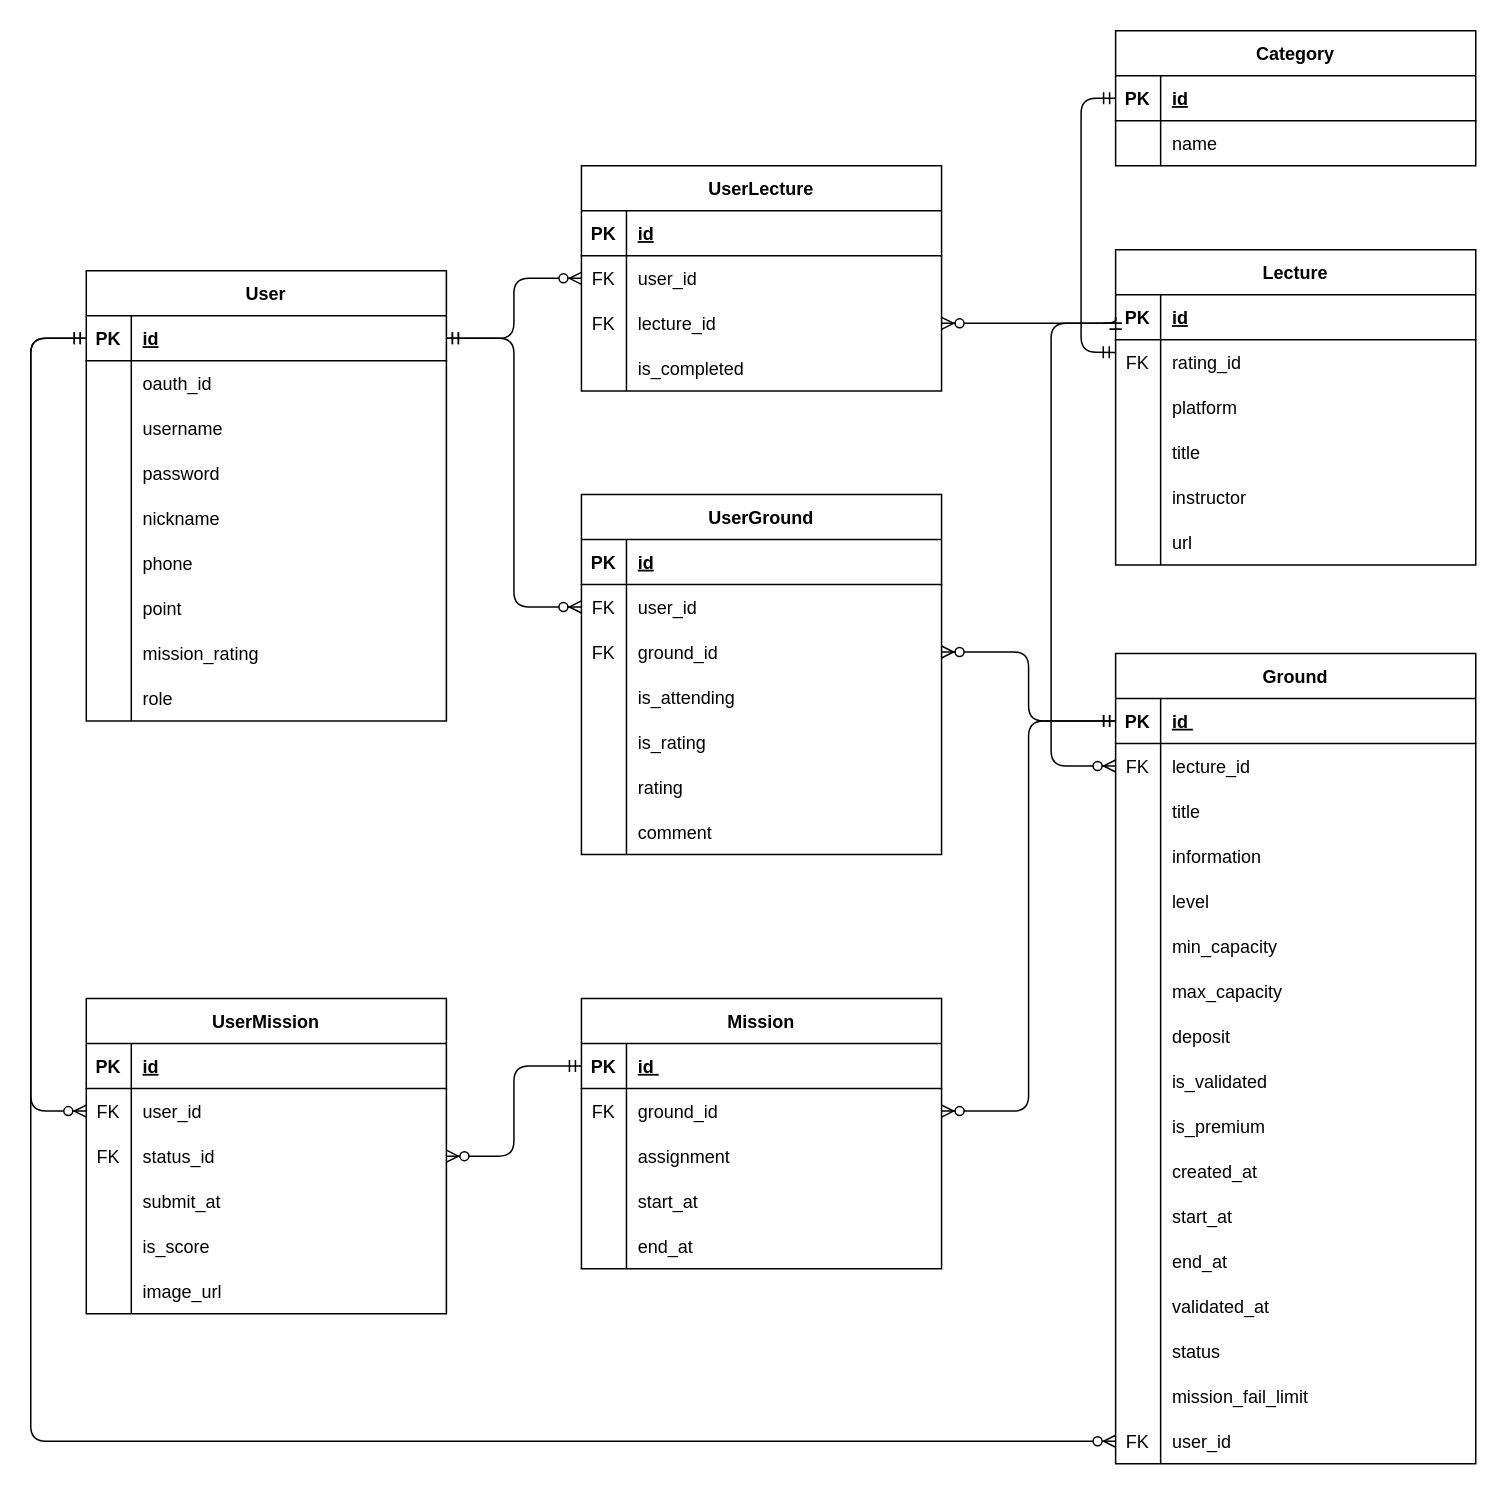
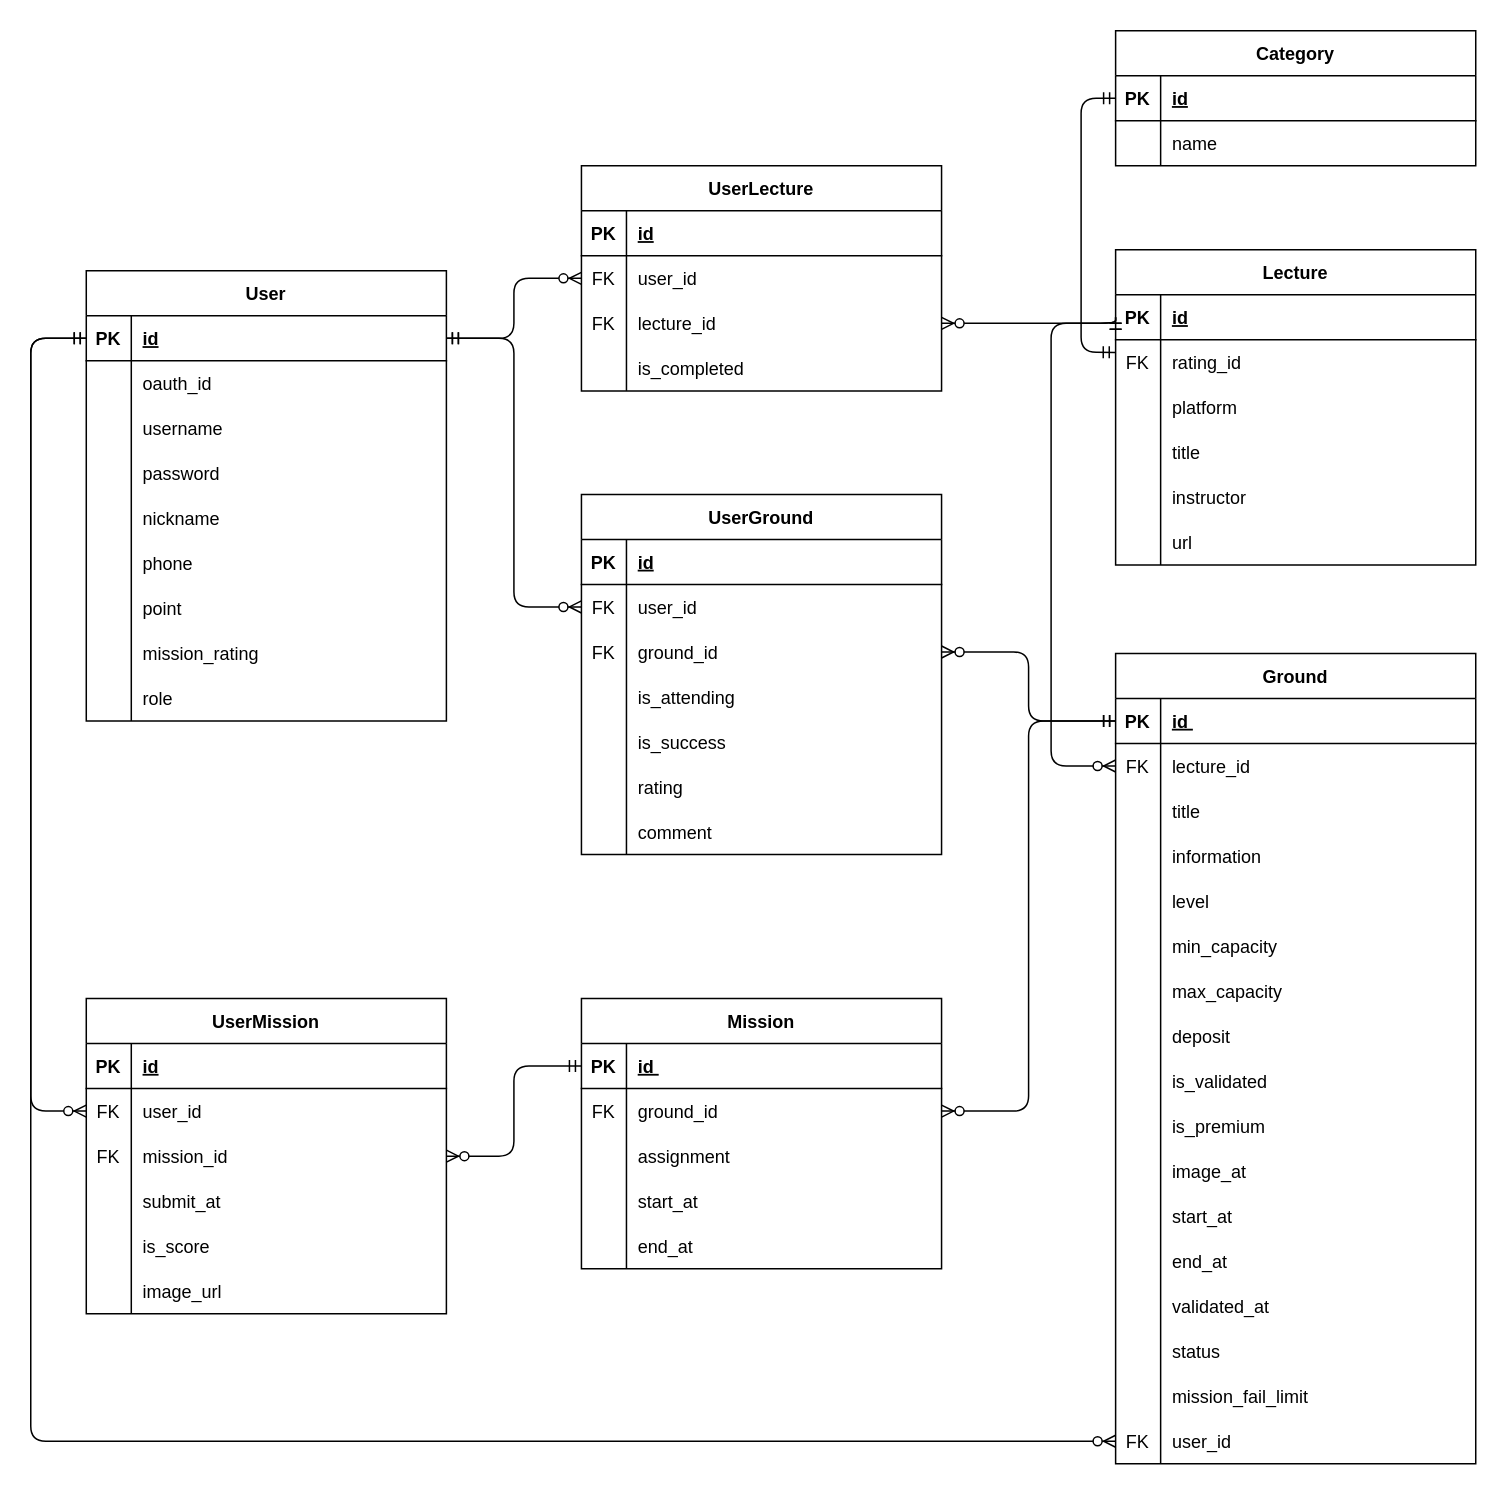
node "is_rating": label "is_rating" -> "is_success"
node "status_id": label "status_id" -> "mission_id"
node "created_at": label "created_at" -> "image_at"
